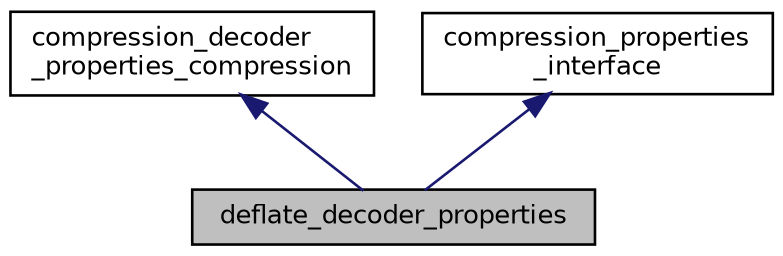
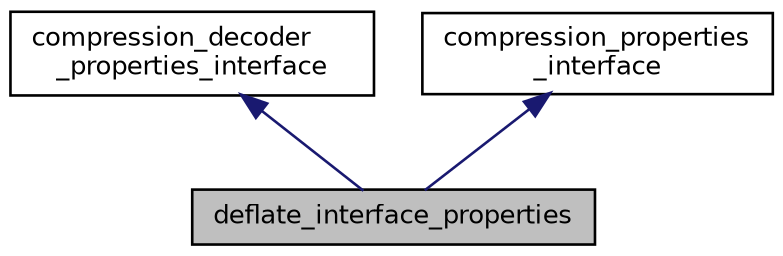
node "compression_decoder _properties_compression": label "compression_decoder _properties_compression" -> "compression_decoder _properties_interface"
node "deflate_decoder_properties": label "deflate_decoder_properties" -> "deflate_interface_properties"
